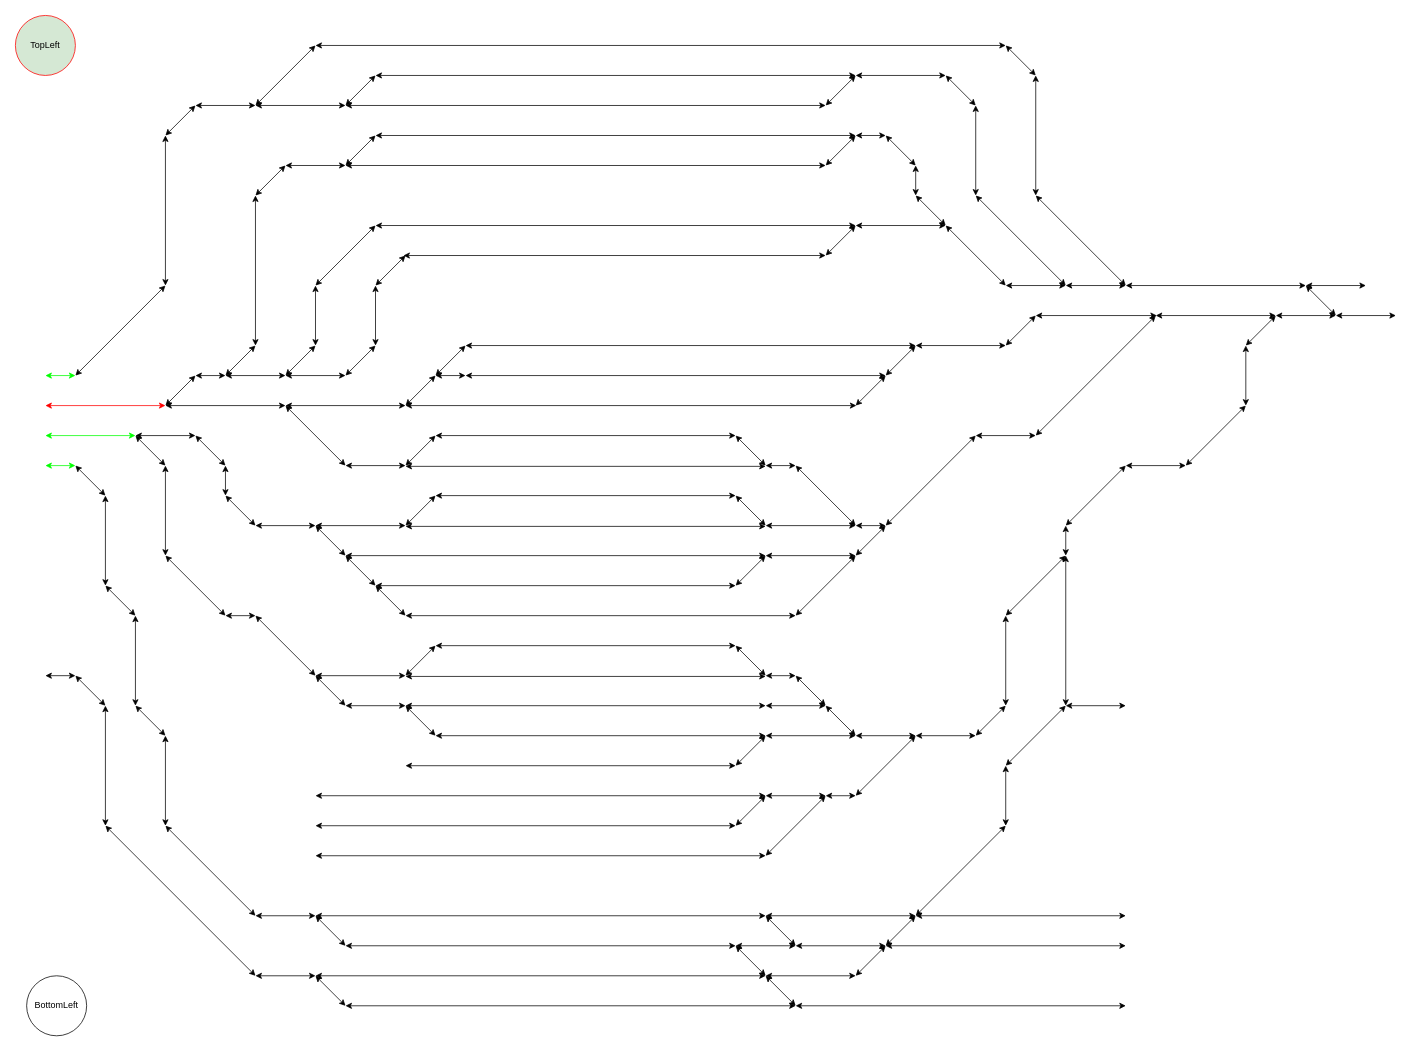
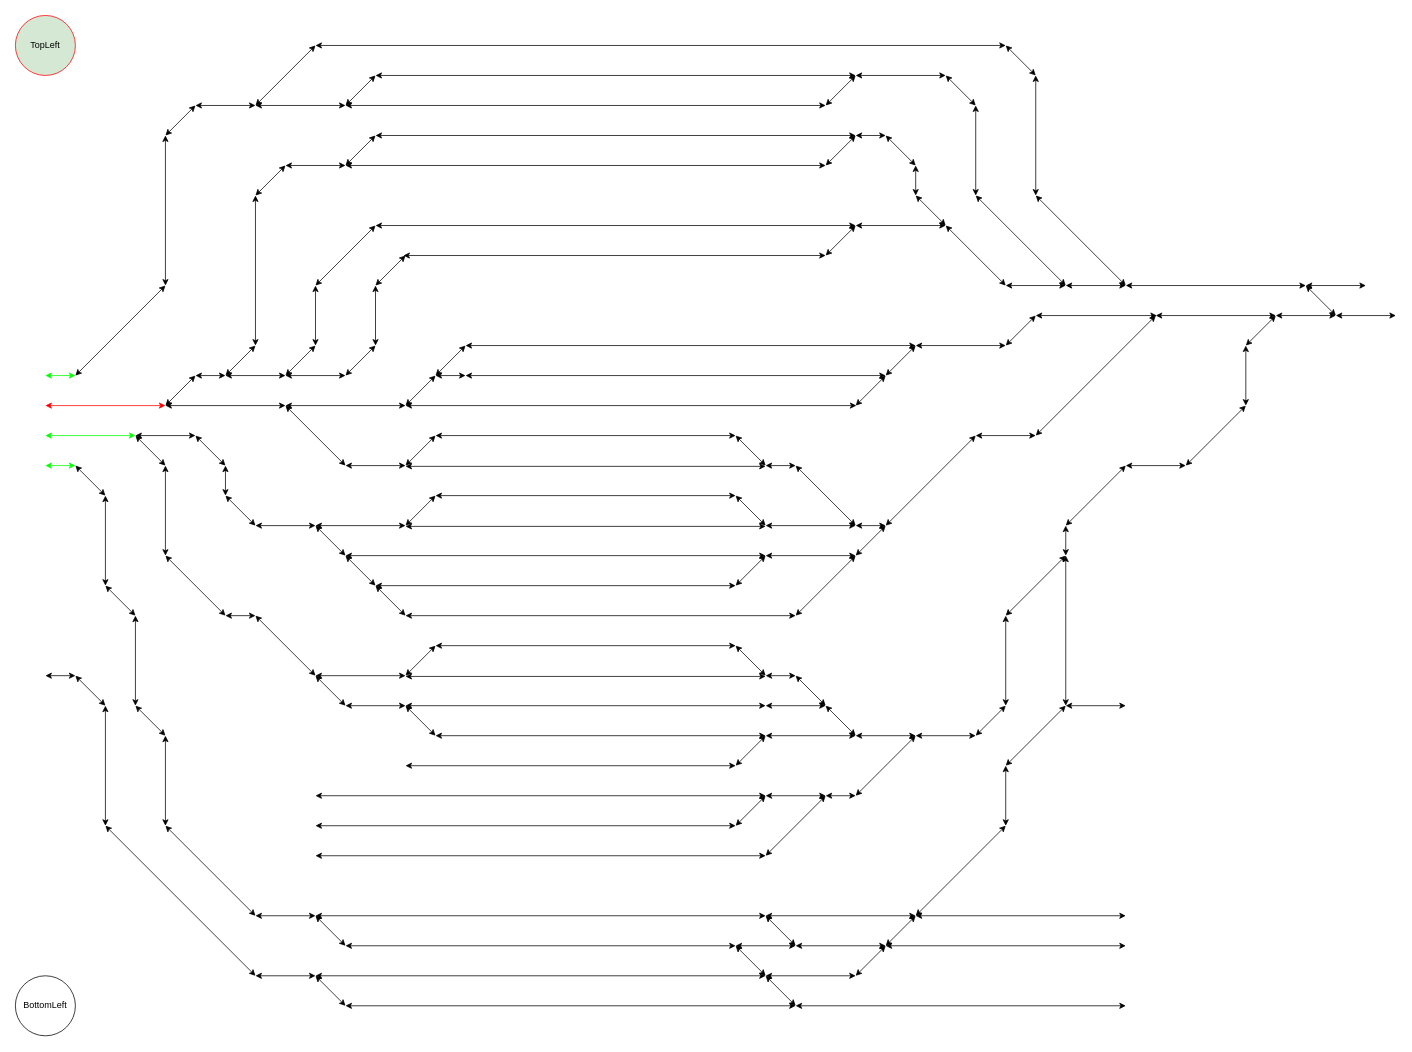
node "BottomLeft": moved (57, 1005) -> (45, 1005)
